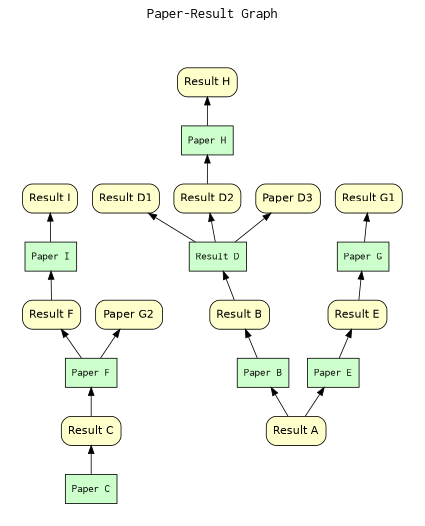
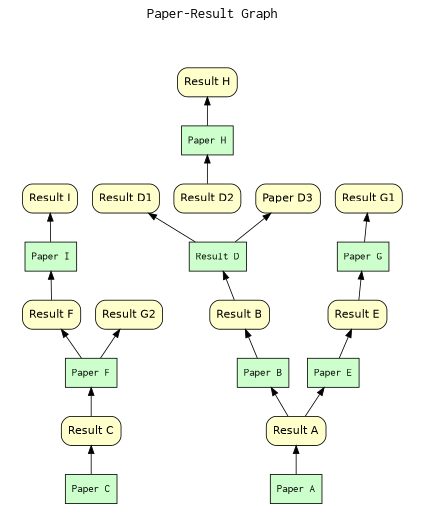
edge "Result D" -> "Result D2": removed
node "Paper G2": label "Paper G2" -> "Result G2"
node "Paper A": added
